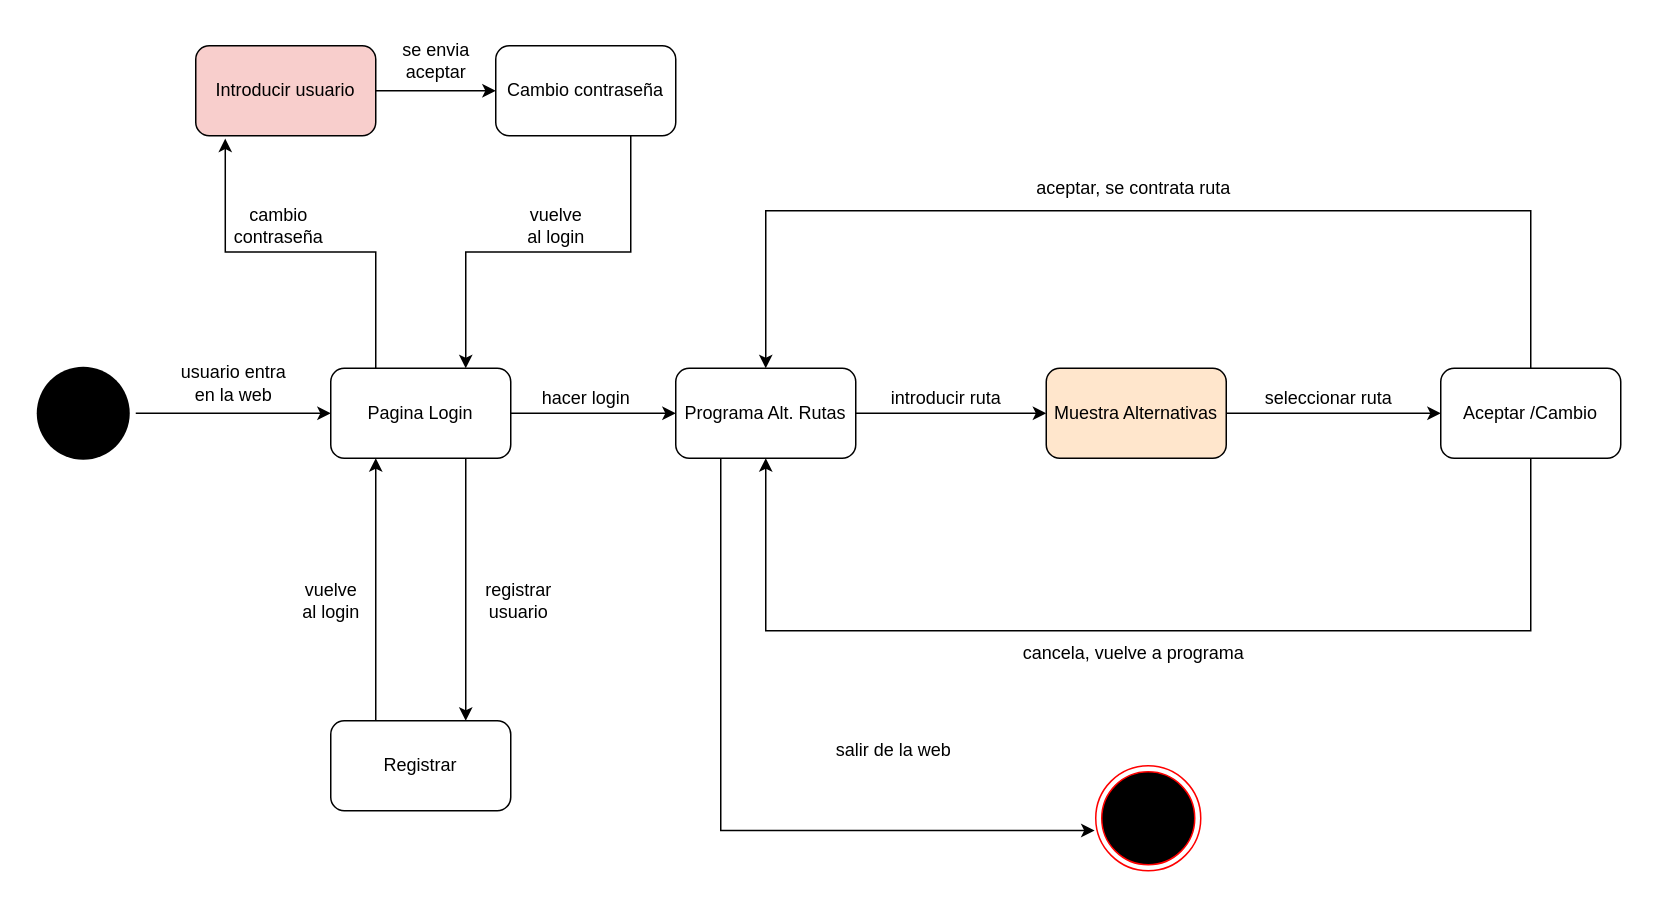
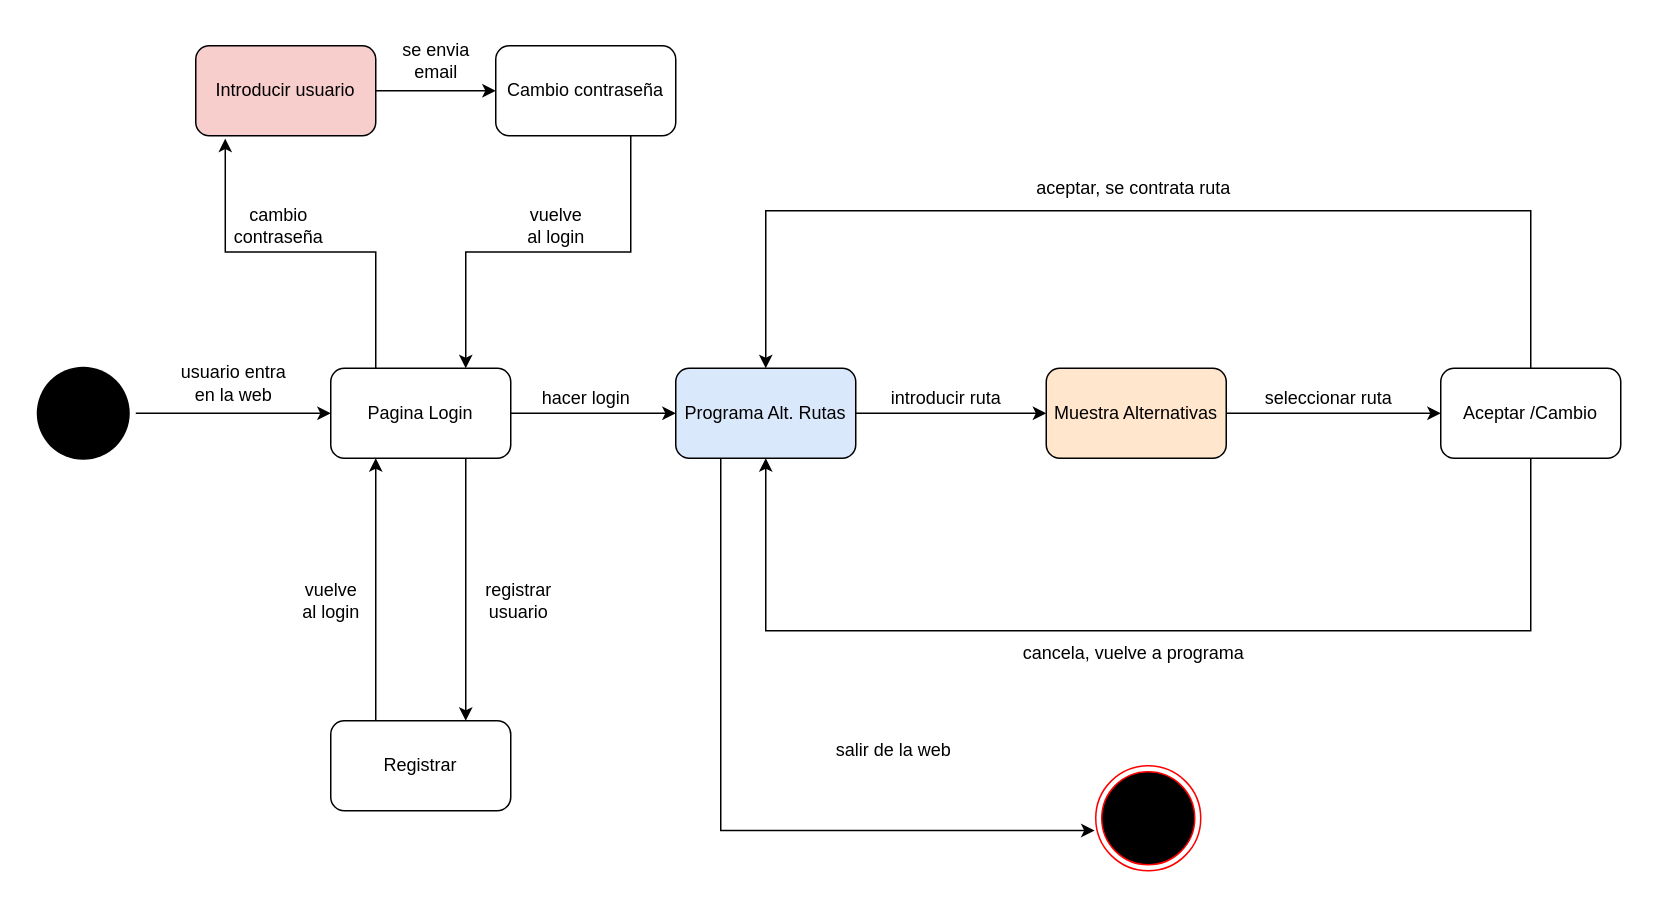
node "se envia aceptar": label "se envia aceptar" -> "se envia email"
node "Programa Alt. Rutas": fillcolor #ffffff -> #dae8fc
